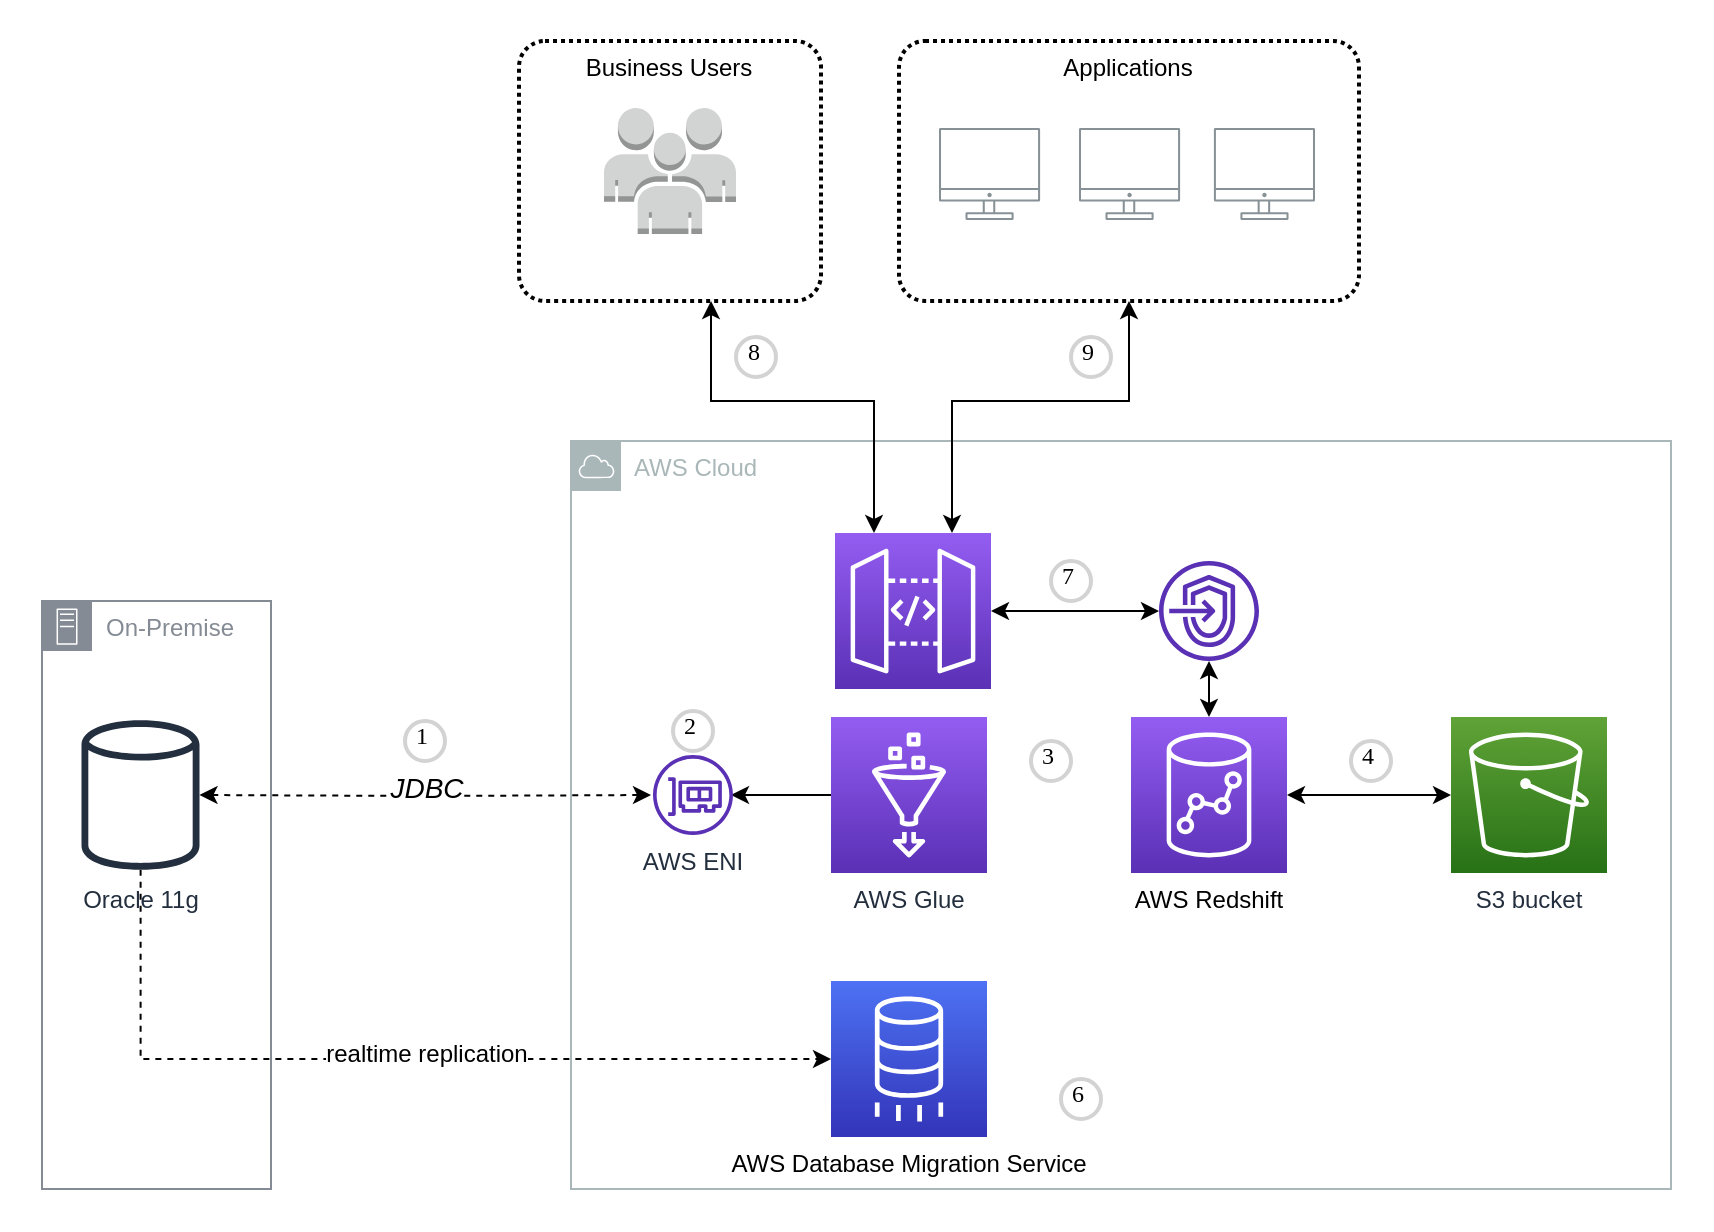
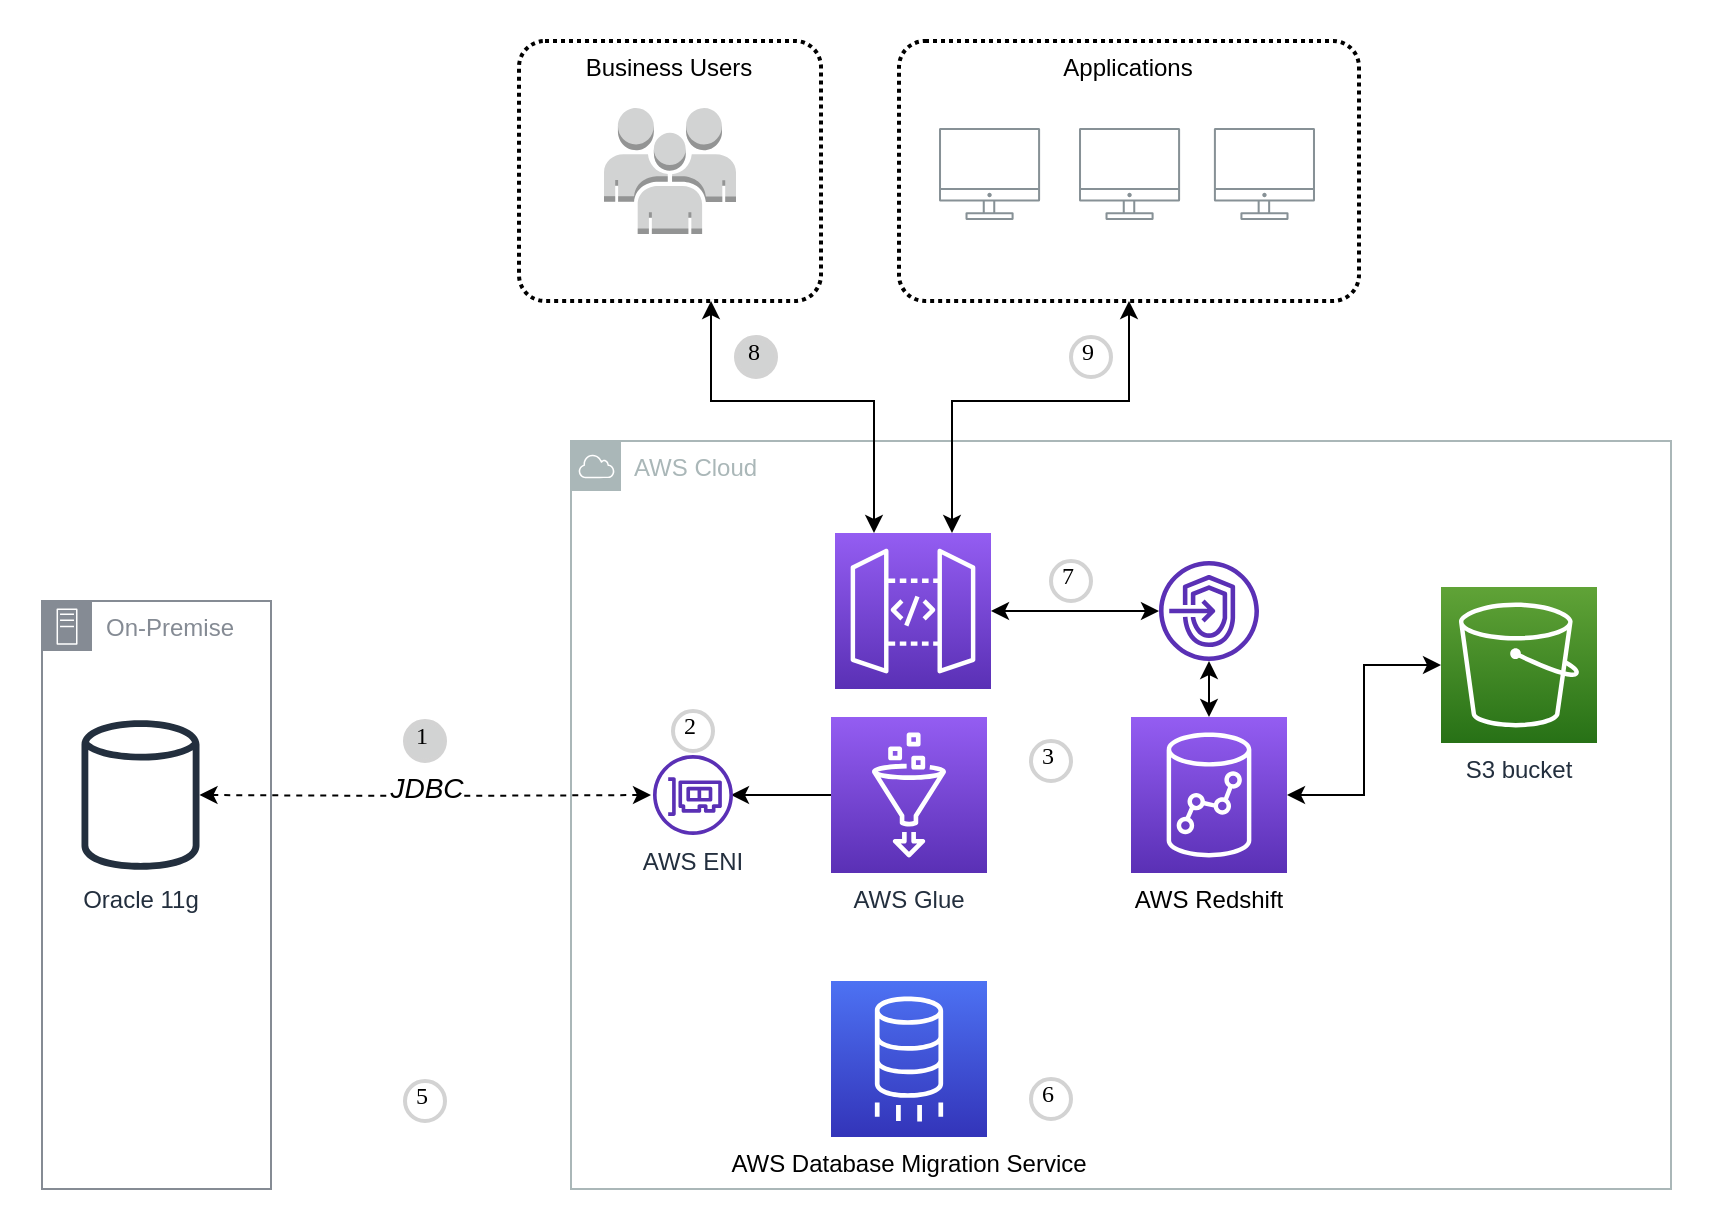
node "8": fillcolor #ffffff -> #d2d3d3
node "1": fillcolor #ffffff -> #d2d3d3
node "4": removed
node "S3 bucket": moved (1529, 795) -> (1519, 665)
edge "Oracle 11g" -> "AWS Database Migration Service": removed, label "realtime replication"
node "6": moved (1081, 1099) -> (1051, 1099)
node "5": added
